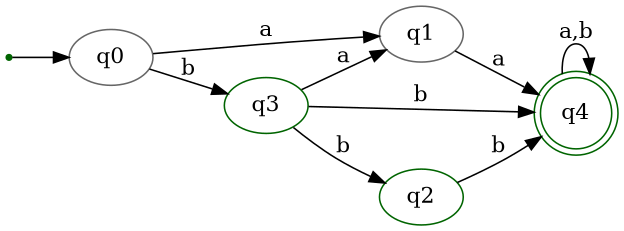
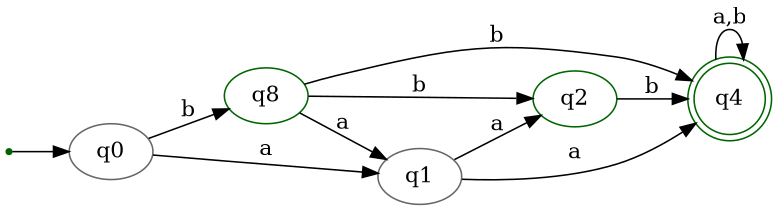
node "q3": label "q3" -> "q8"
edge "q1" -> "q2": added, label "a"
